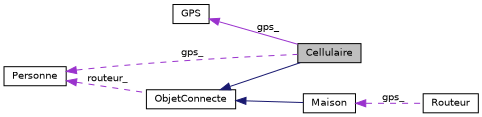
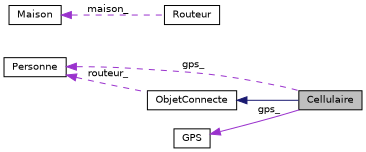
edge "Routeur" -> "Maison": label " gps_" -> " maison_"
edge "Maison" -> "ObjetConnecte": removed
